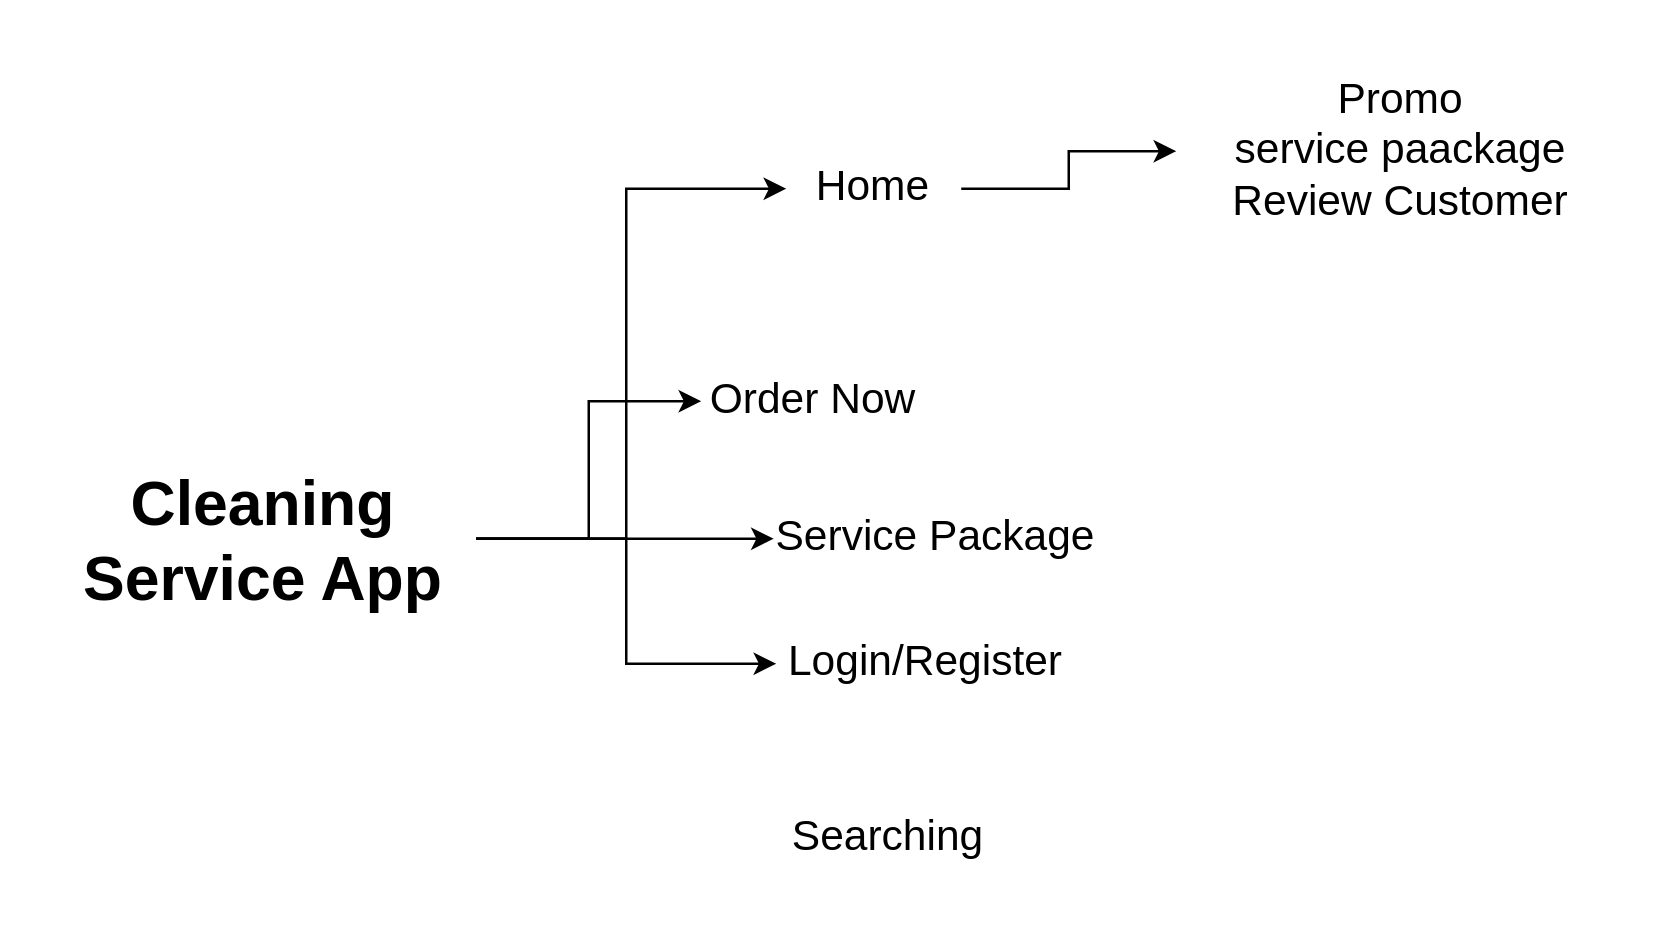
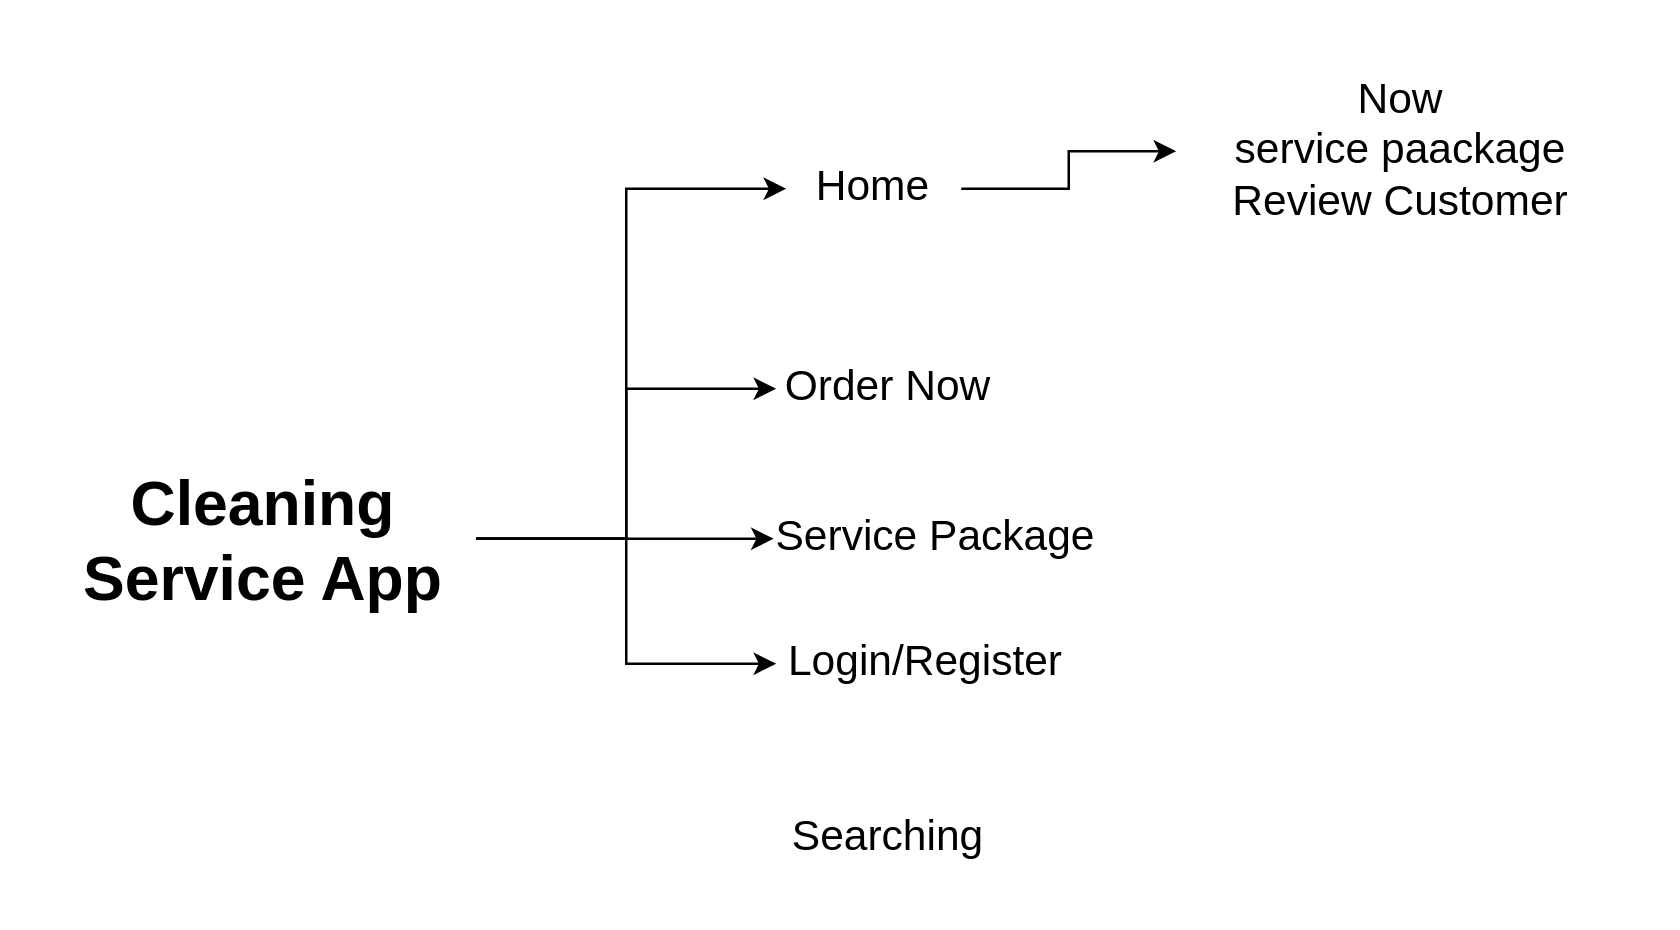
node "Promo service paackage Review Customer": label "Promo service paackage Review Customer" -> "Now service paackage Review Customer"
node "Order Now": moved (814, 401) -> (889, 389)
